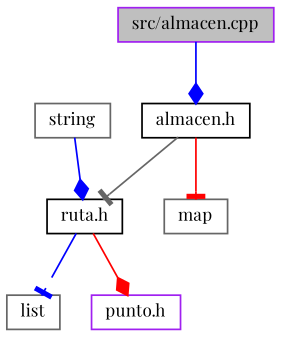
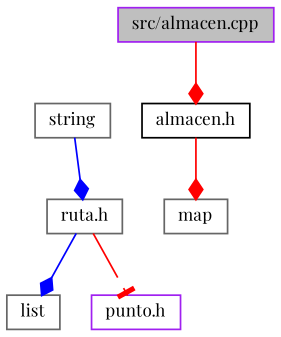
edge "src/almacen.cpp" -> "almacen.h": color blue -> red
edge "almacen.h" -> "map": arrowhead tee -> diamond
edge "almacen.h" -> "ruta.h": removed
node "ruta.h": color black -> gray40
edge "ruta.h" -> "list": arrowhead tee -> diamond
edge "ruta.h" -> "punto.h": arrowhead diamond -> tee
